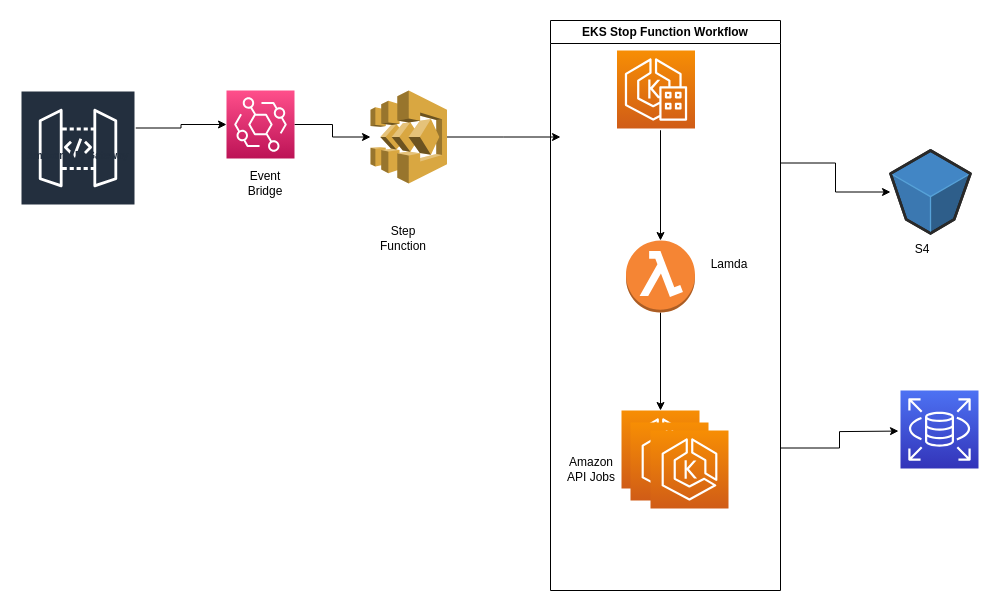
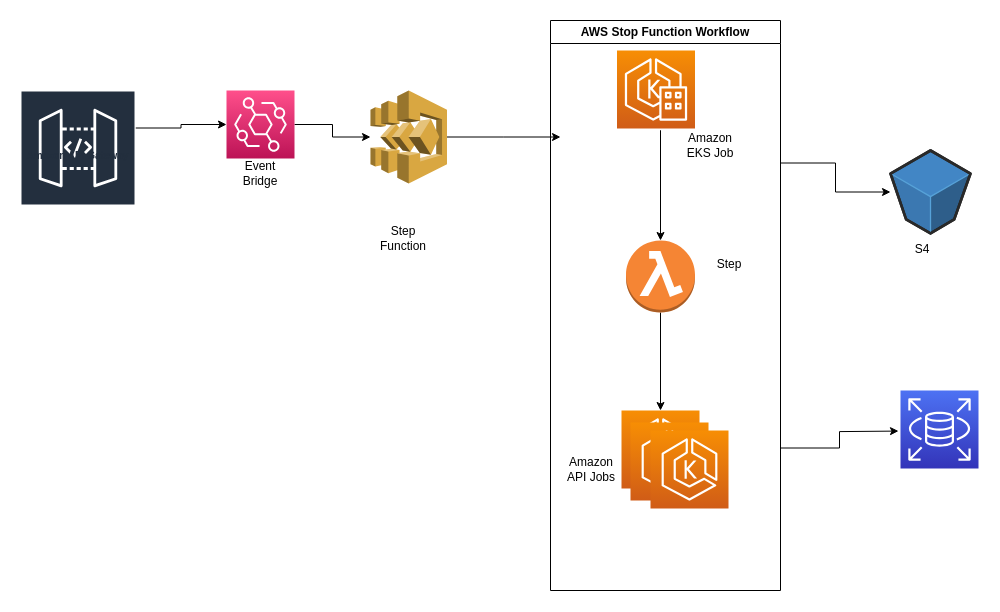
node "EKS Stop Function Workflow": label "EKS Stop Function Workflow" -> "AWS Stop Function Workflow"
node "Amazon EKS Job": added
node "Event Bridge": moved (266, 184) -> (261, 174)
node "Lamda": label "Lamda" -> "Step"
